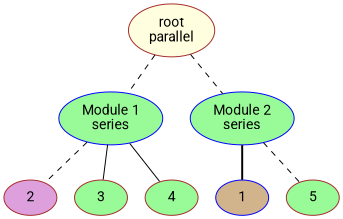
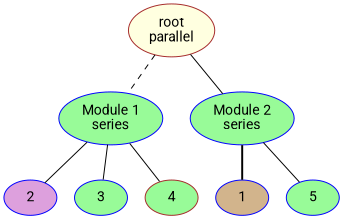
edge "root parallel" -- "Module 2 series": style dashed -> solid
edge "Module 1 series" -- "2": style dashed -> solid
edge "Module 2 series" -- "5": style dashed -> solid
node "2": color brown -> blue
node "3": color brown -> blue
node "5": color brown -> blue
